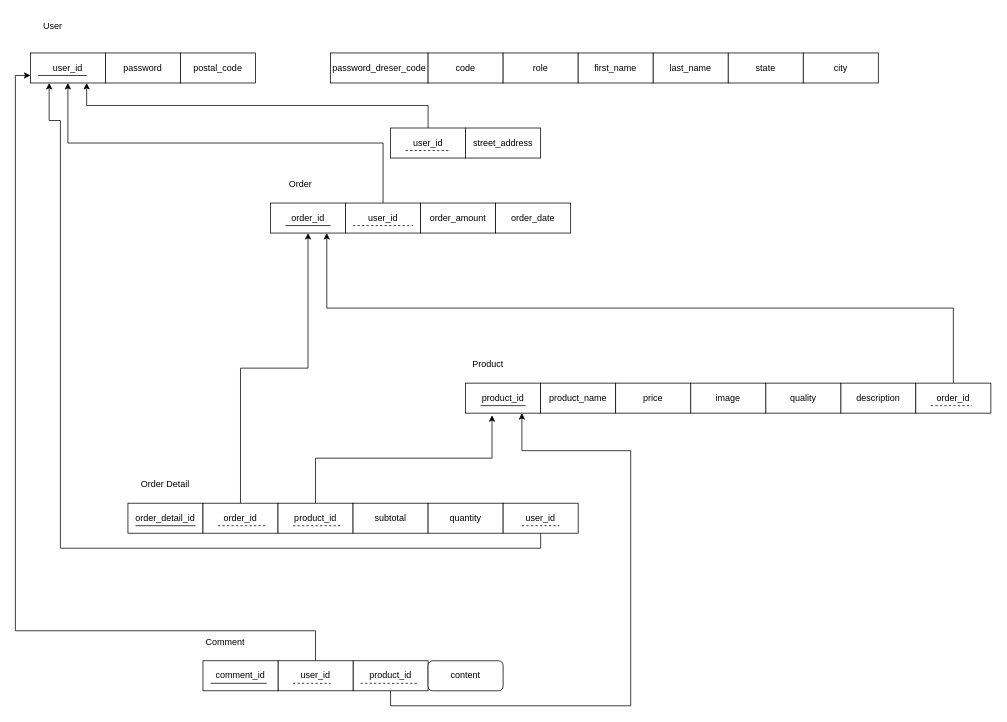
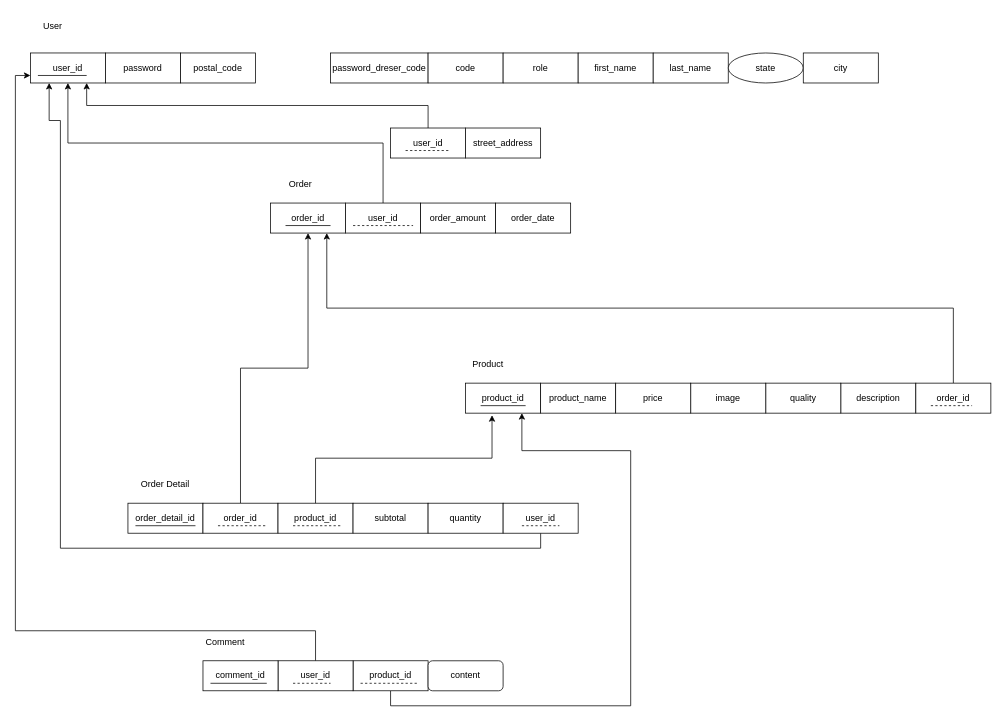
node "state": shape rectangle -> ellipse
